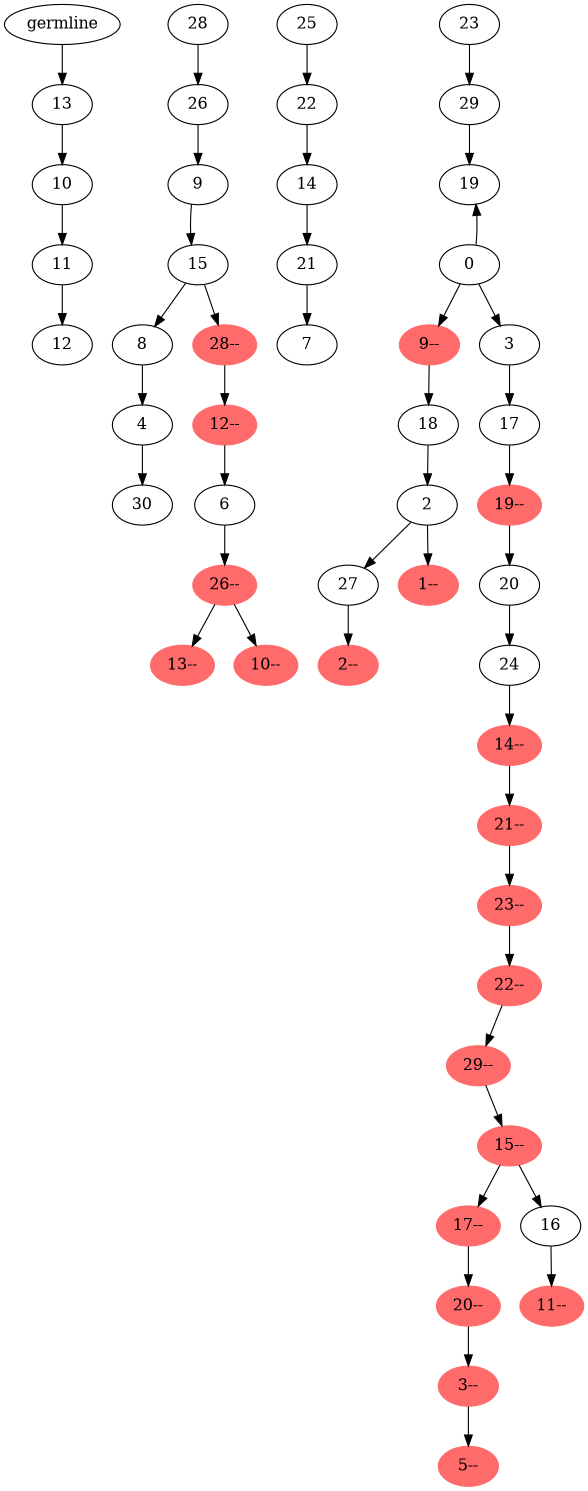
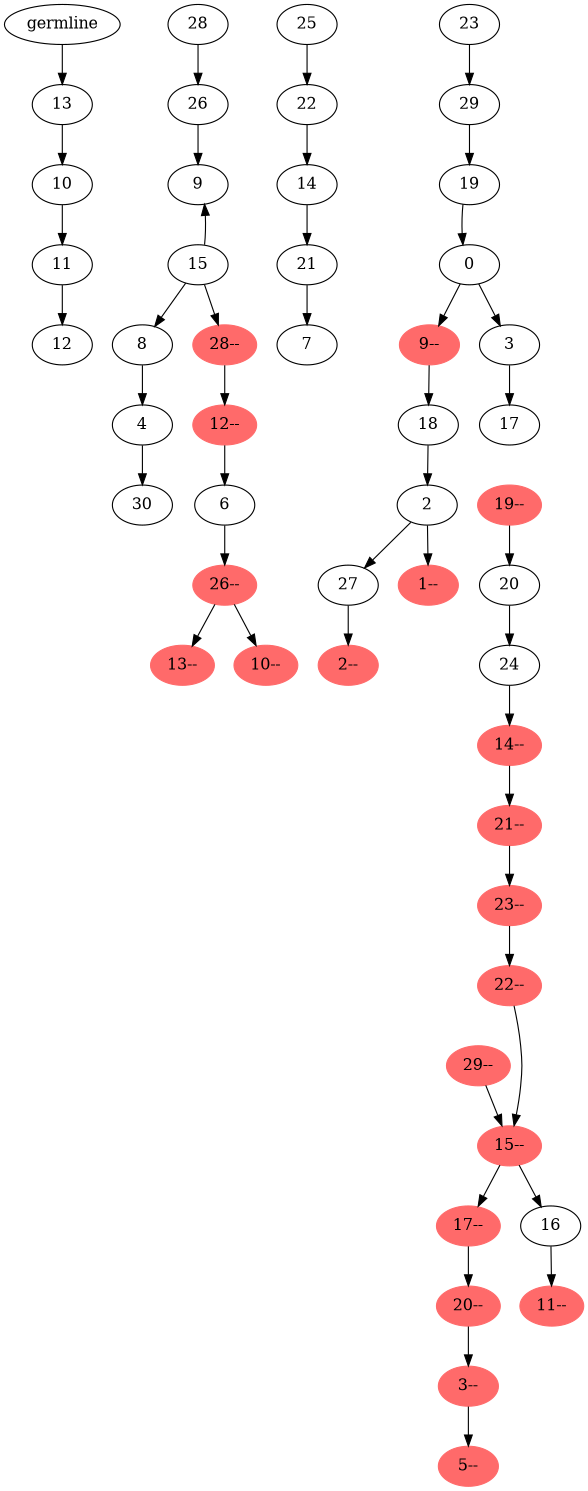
edge "9" -> "15": reversed
edge "0" -> "19": reversed
edge "17" -> "19--": removed
edge "22--" -> "29--": now "22--" -> "15--"
